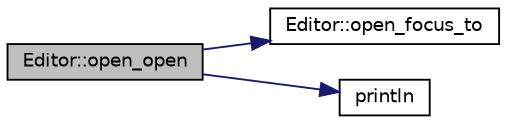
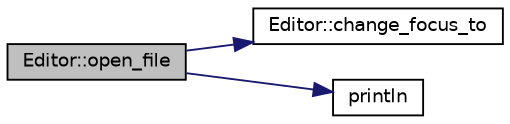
node "Editor::open_focus_to": label "Editor::open_focus_to" -> "Editor::change_focus_to"
node "Editor::open_open": label "Editor::open_open" -> "Editor::open_file"
